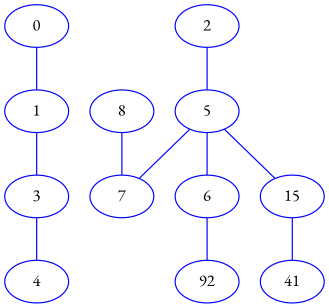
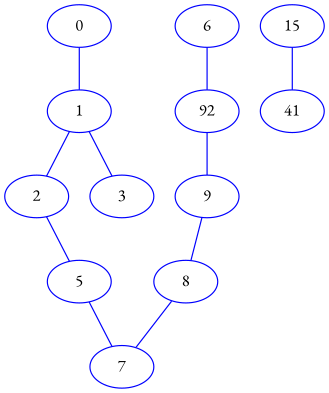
edge "1" -- "2": added
edge "5" -- "6": removed
edge "5" -- "15": removed
node "9": added
node "4": removed
